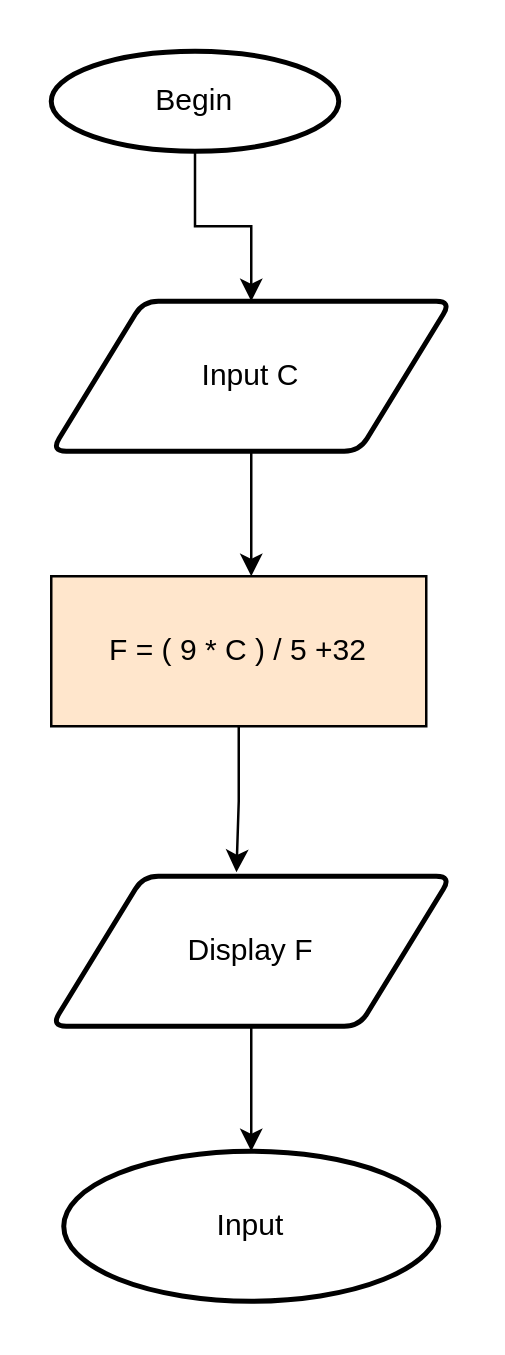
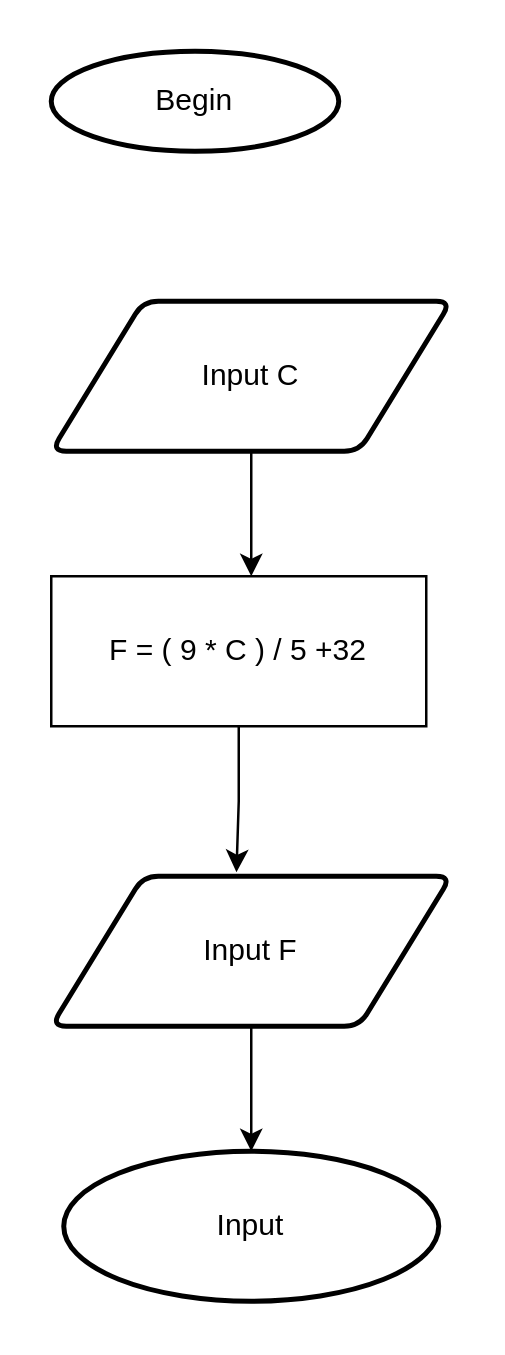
edge "Begin" -> "Input C": removed
node "F = ( 9 * C ) / 5 +32": fillcolor #ffe6cc -> #ffffff
node "Display F": label "Display F" -> "Input F"
